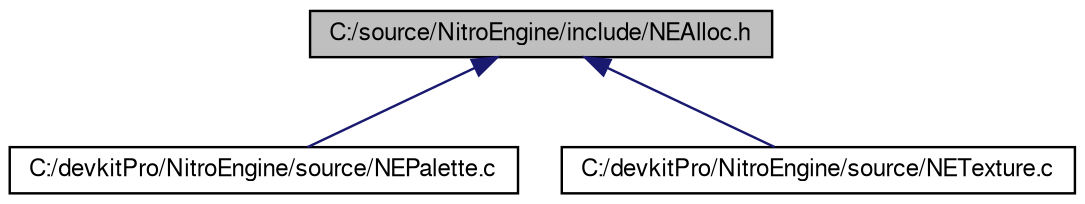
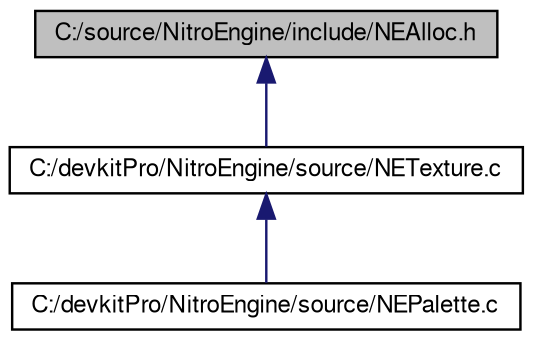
edge "C:/devkitPro/NitroEngine/source/NEPalette.c" -> "C:/source/NitroEngine/include/NEAlloc.h": now "C:/devkitPro/NitroEngine/source/NEPalette.c" -> "C:/devkitPro/NitroEngine/source/NETexture.c"
